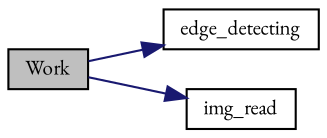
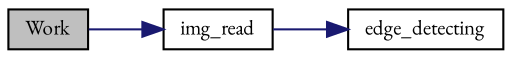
edge "Work" -> "edge_detecting": now "img_read" -> "edge_detecting"
